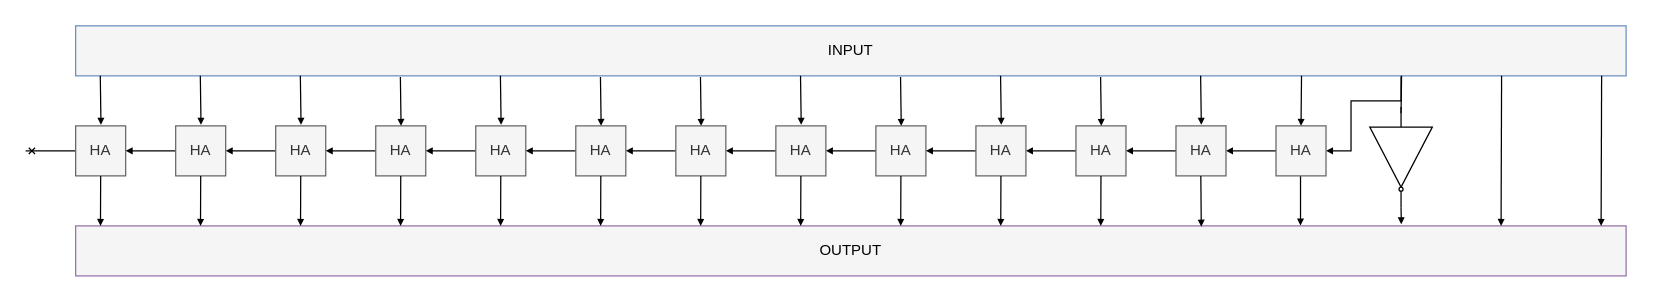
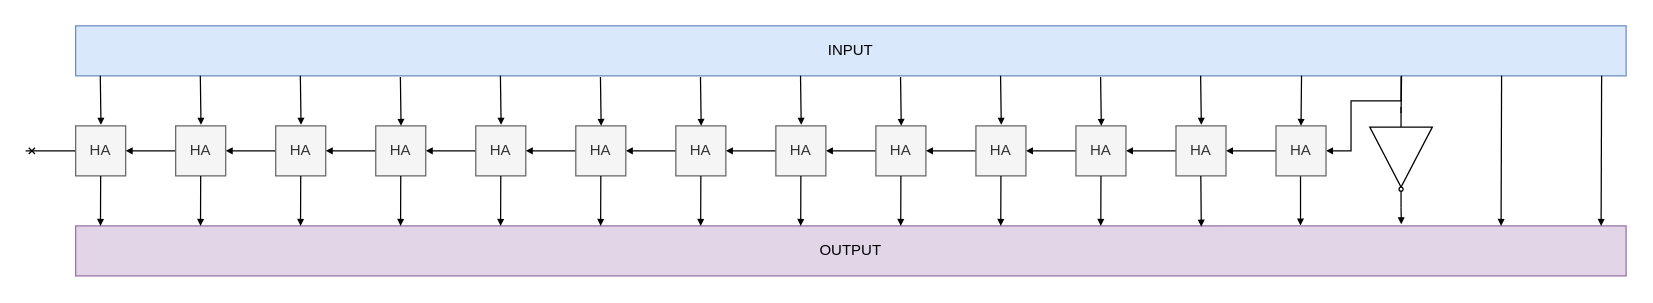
node "INPUT": fillcolor #f5f5f5 -> #dae8fc
node "OUTPUT": fillcolor #f5f5f5 -> #e1d5e7
